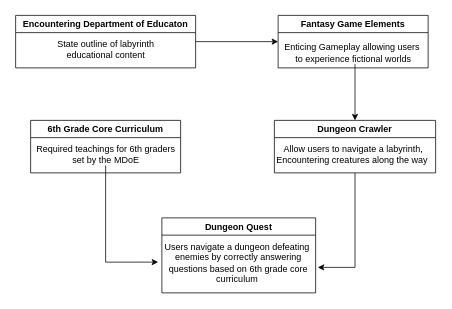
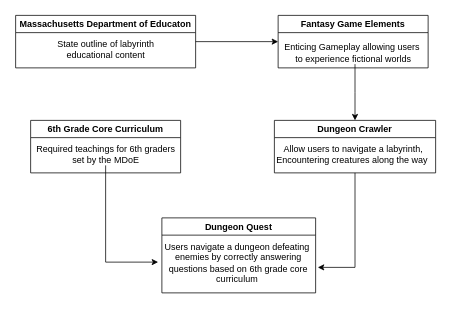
node "Encountering Department of Educaton": label "Encountering Department of Educaton" -> "Massachusetts Department of Educaton"
